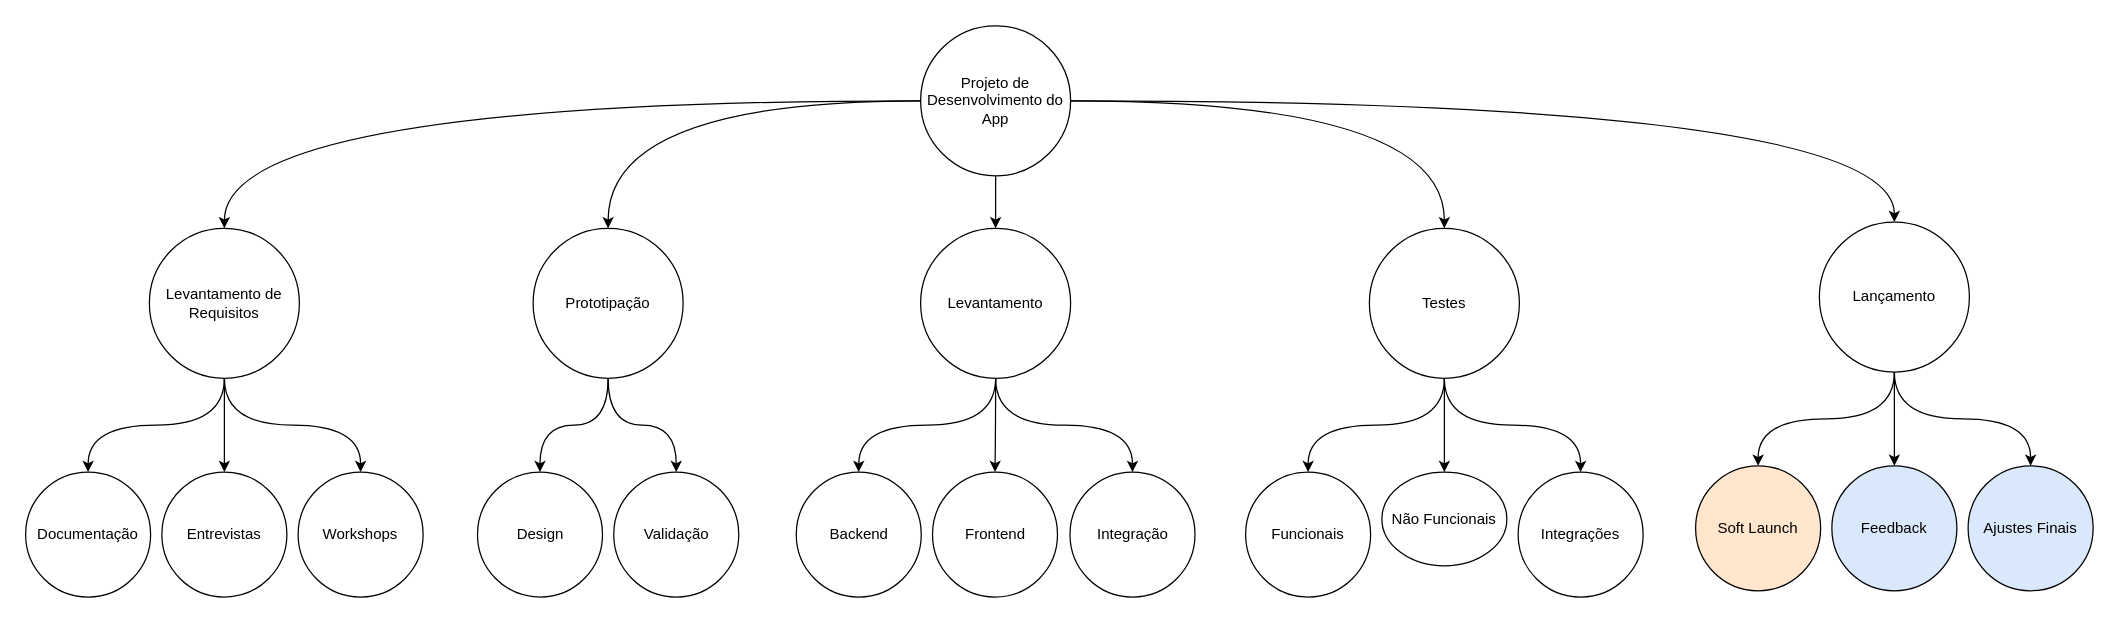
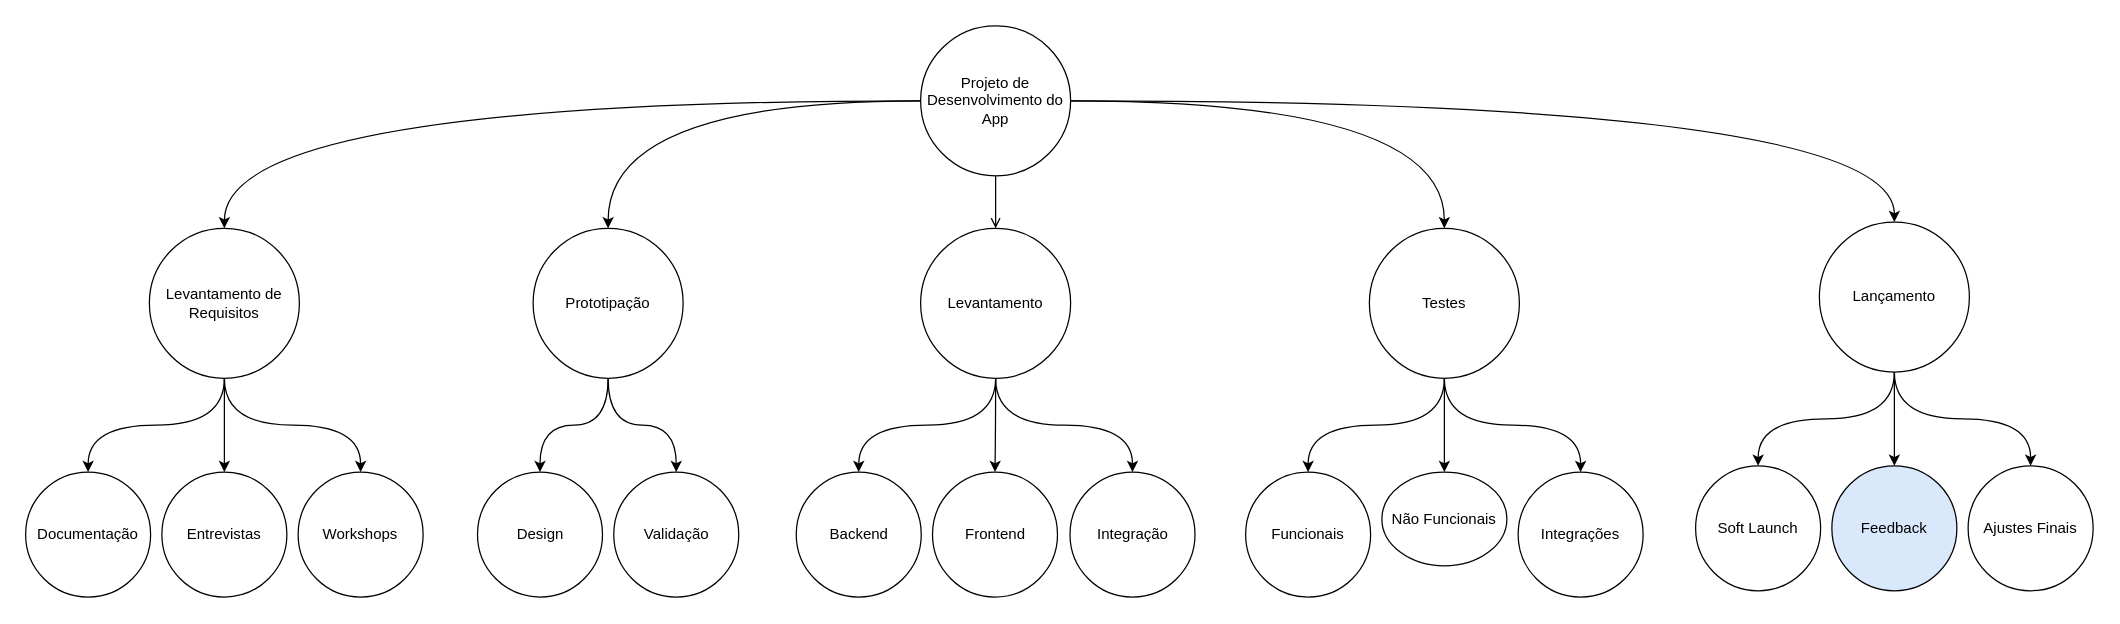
edge "Projeto de Desenvolvimento do App" -> "Levantamento": arrowhead classic -> open
node "Soft Launch": fillcolor #ffe6cc -> #ffffff
node "Ajustes Finais": fillcolor #dae8fc -> #ffffff
